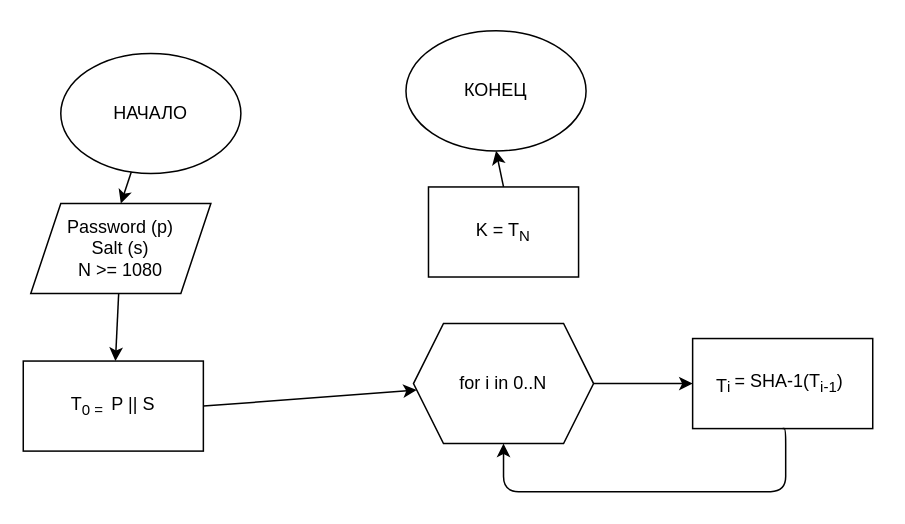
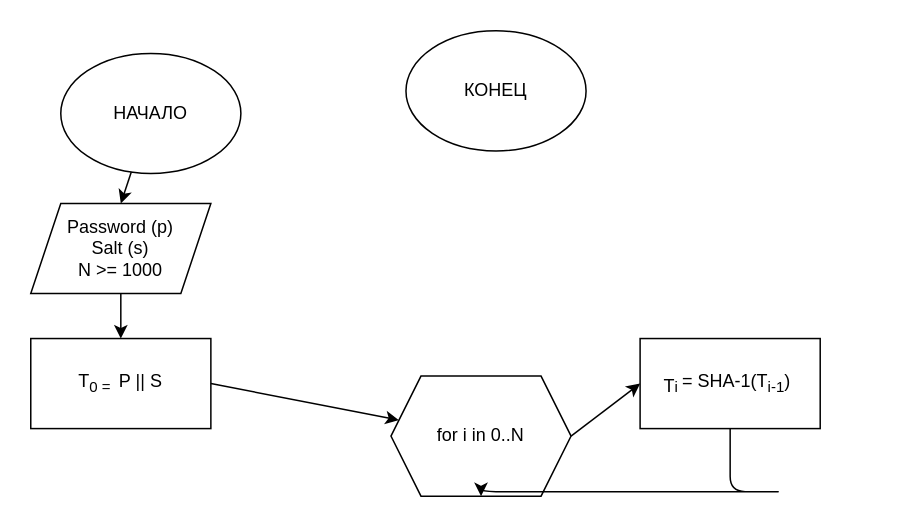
edge "K = TN" -> "КОНЕЦ": removed
node "K = TN": removed
node "Password (p) Salt (s) N >= 1080": label "Password (p) Salt (s) N >= 1080" -> "Password (p) Salt (s) N >= 1000"
node "for i in 0..N": moved (503, 383) -> (481, 436)
node "Ti = SHA-1(Ti-1)": moved (782, 383) -> (730, 383)
node "T0 = P || S": moved (113, 406) -> (121, 383)
